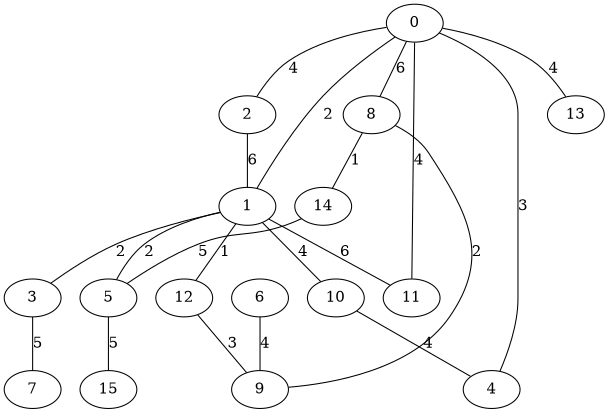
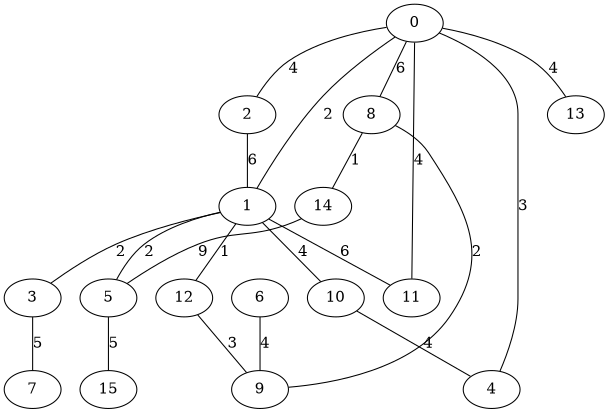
edge "14" -- "5": label "5" -> "9"
